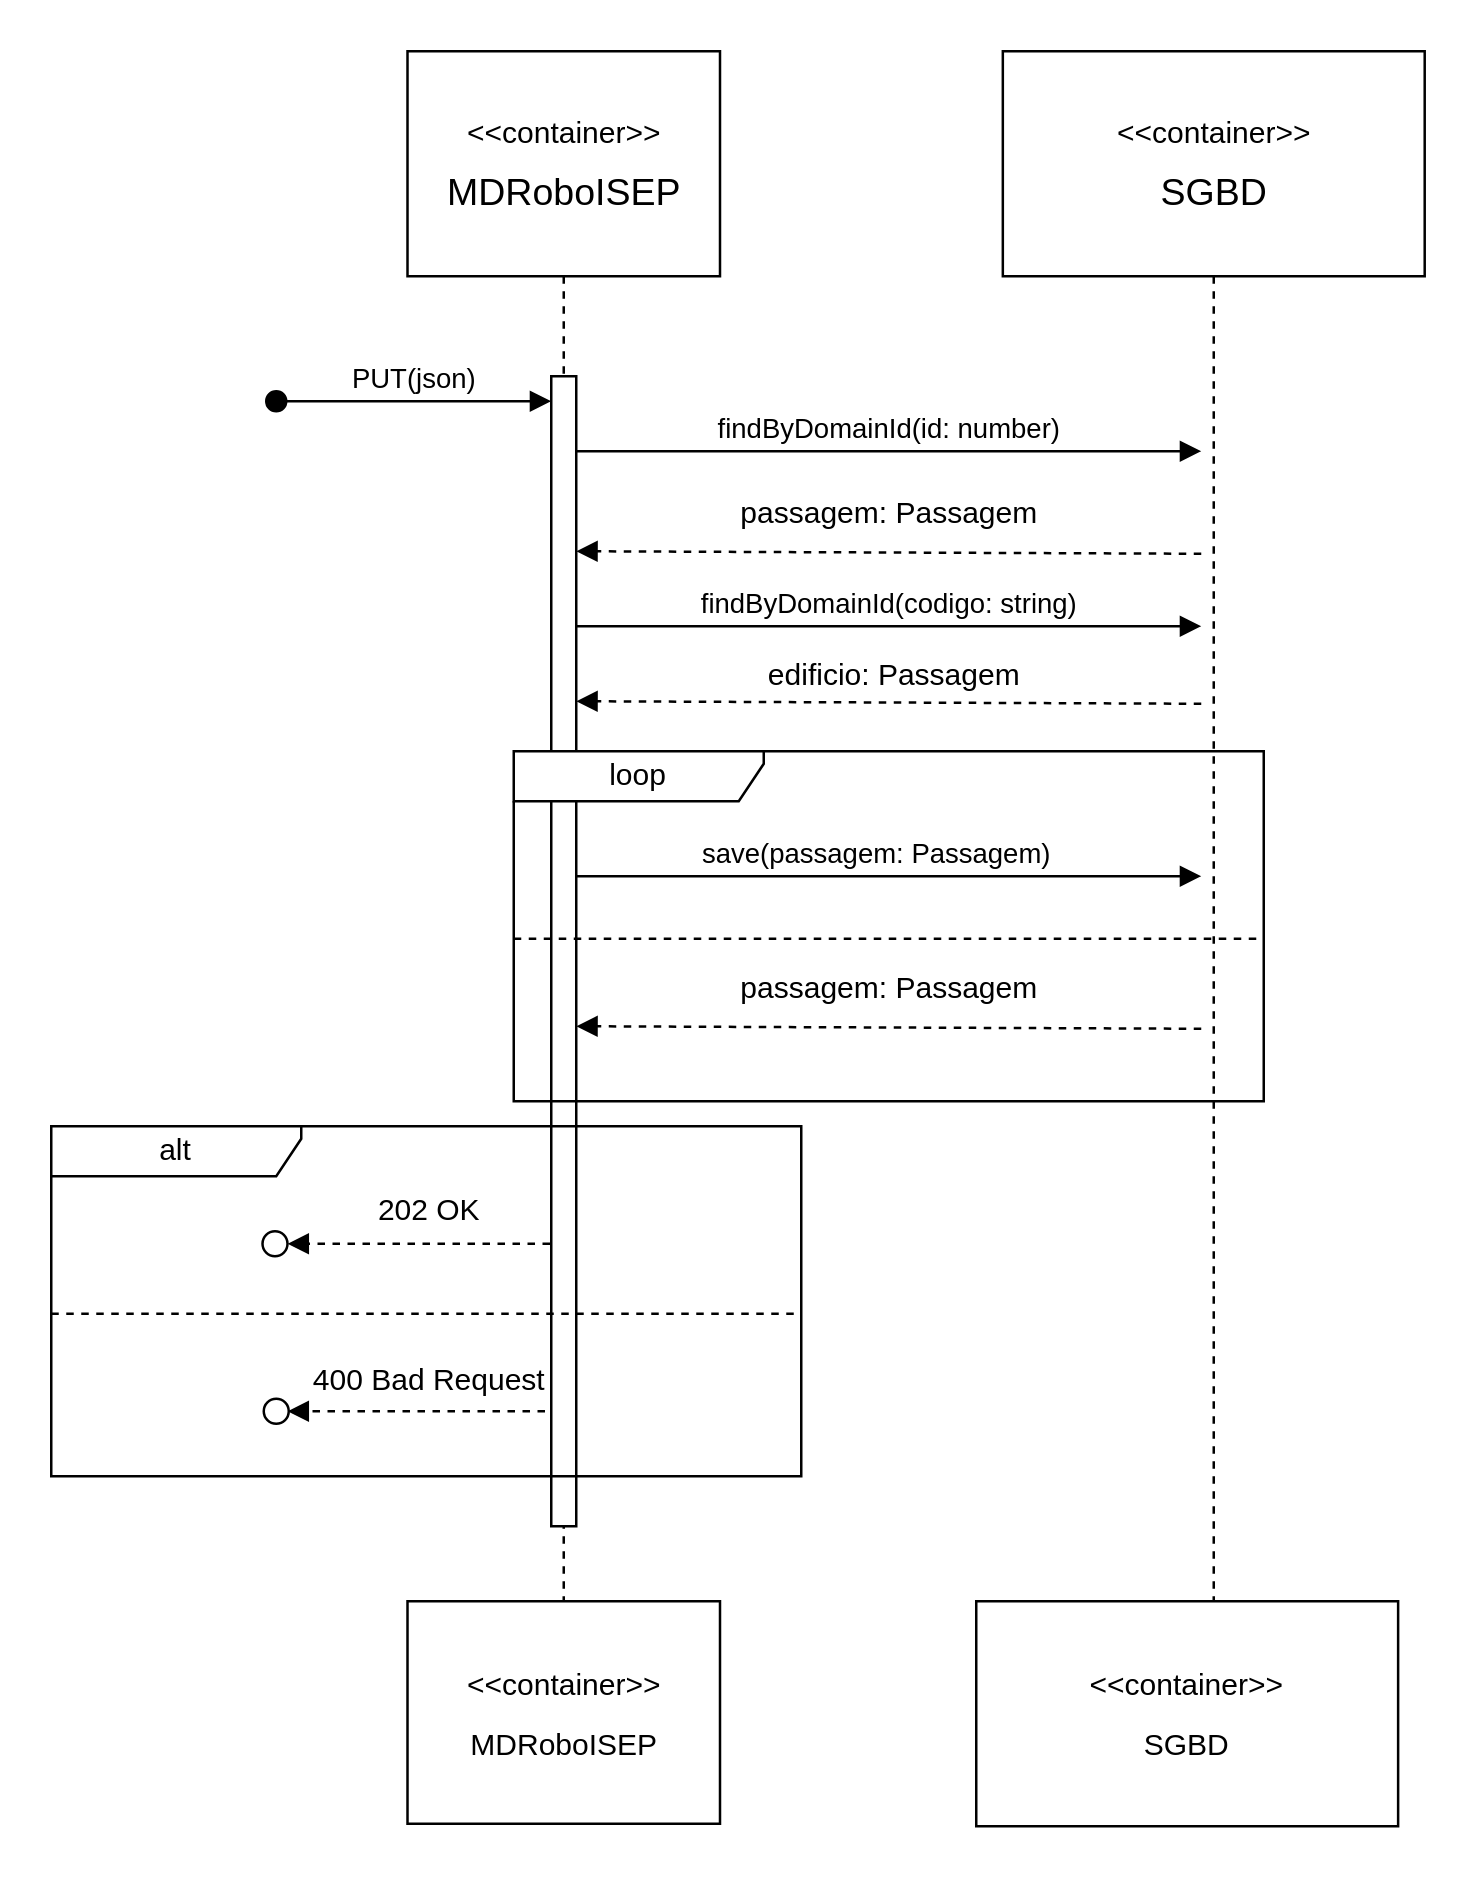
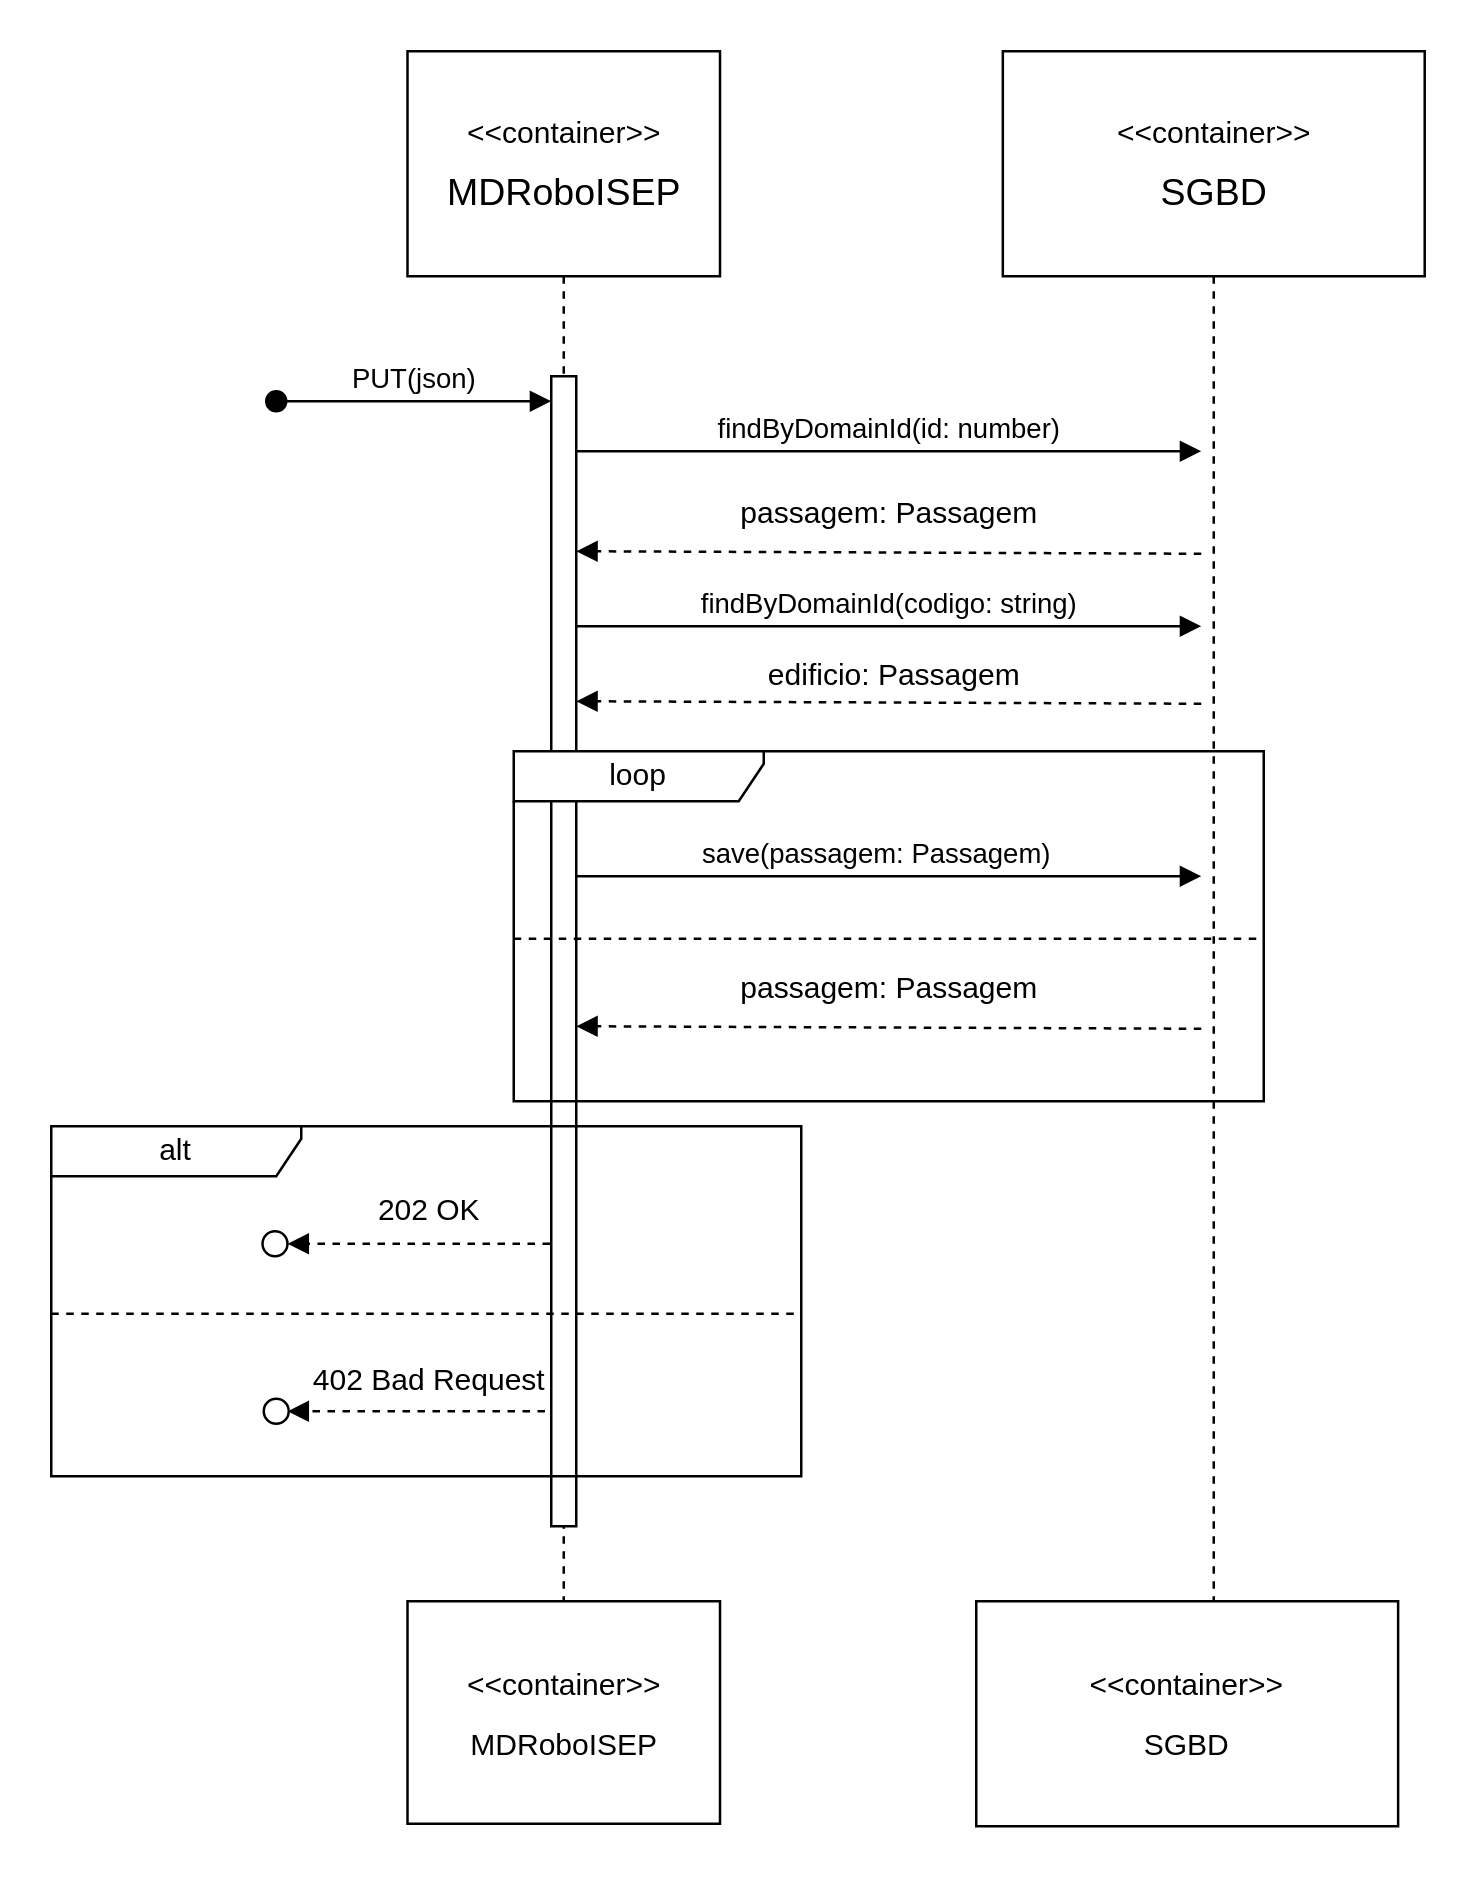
node "400 Bad Request": label "400 Bad Request" -> "402 Bad Request"
